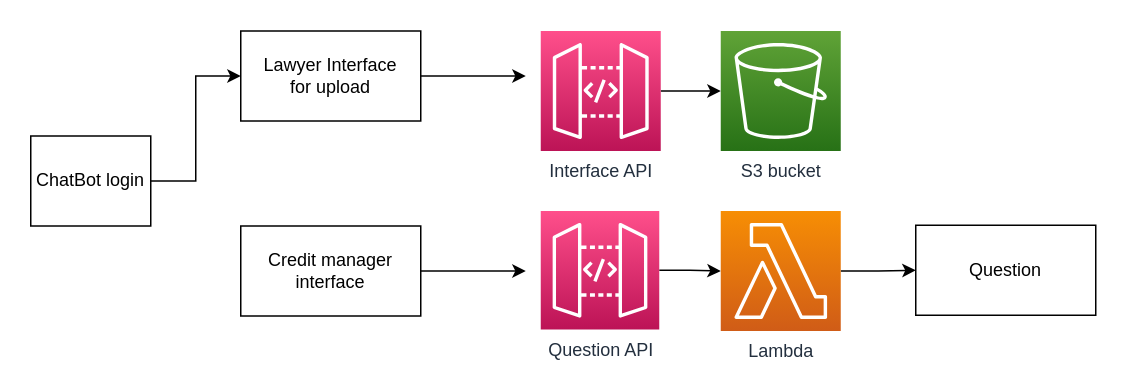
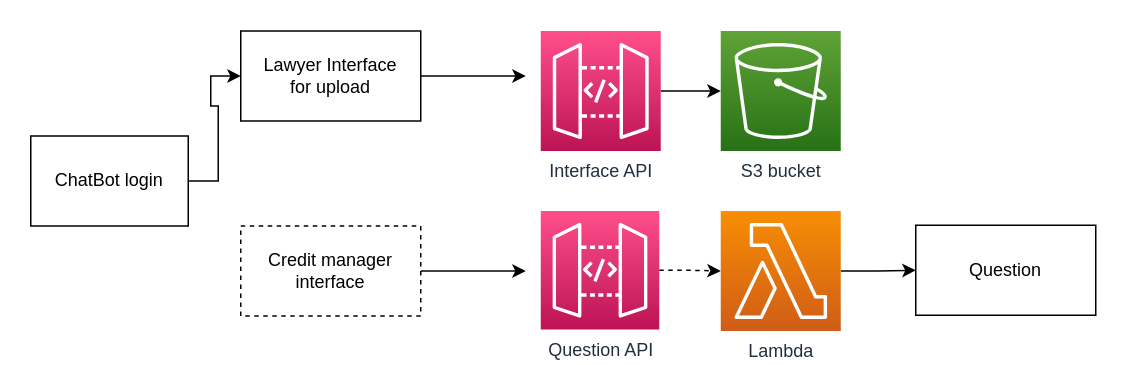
node "ChatBot login": size 120x90 -> 158x90
edge "Question API" -> "Lambda": style solid -> dashed
node "Credit manager interface": style solid -> dashed
